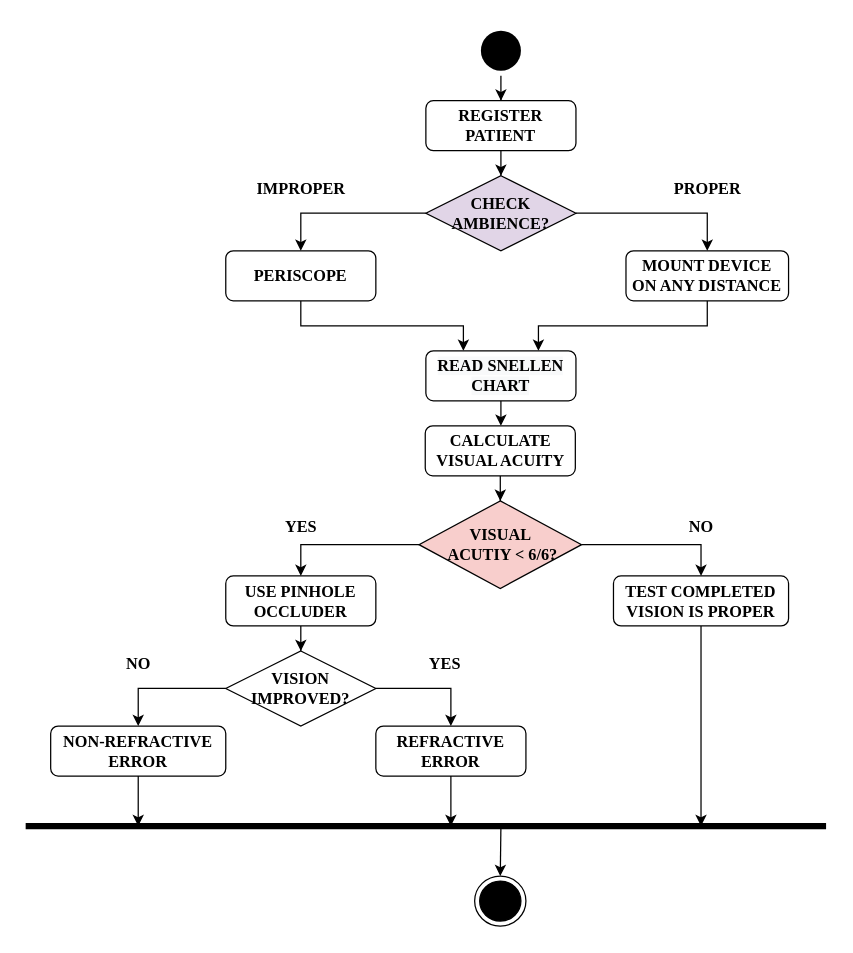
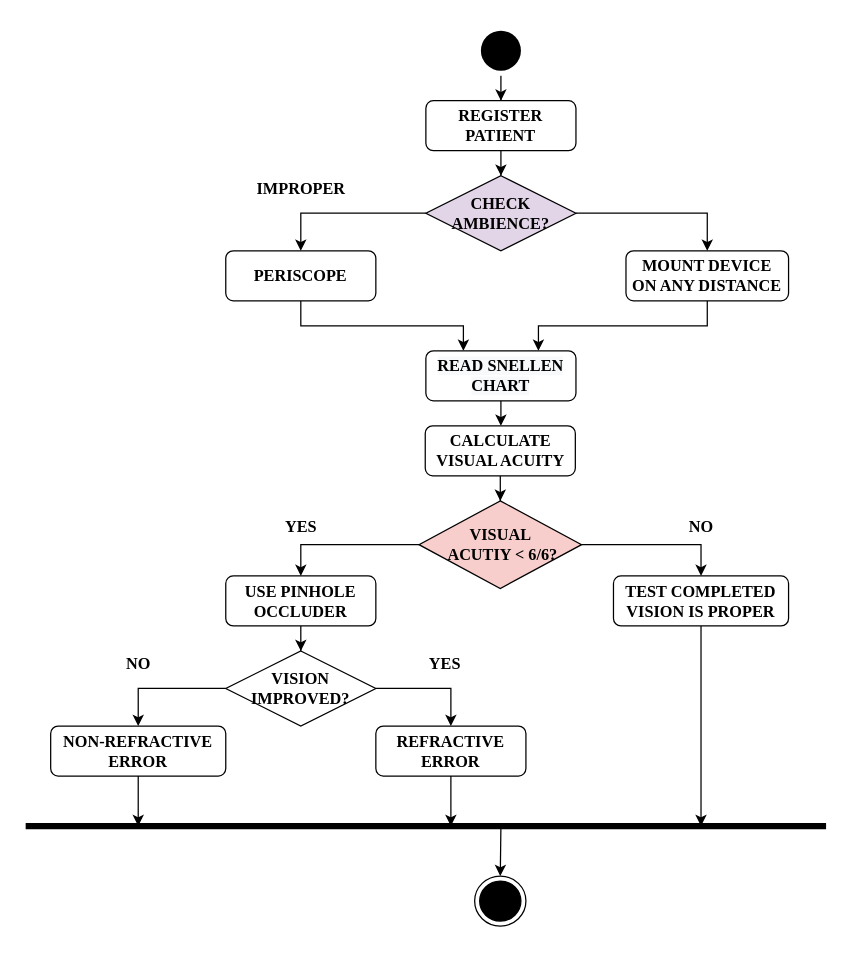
node "PROPER": removed
